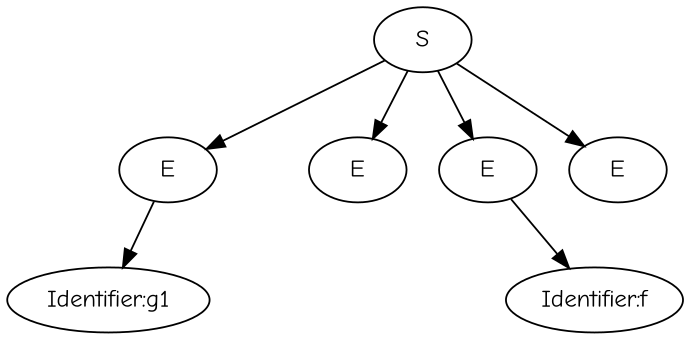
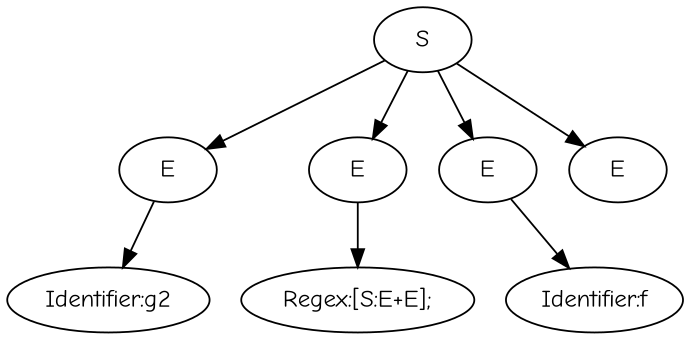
node "Identifier:g1": label "Identifier:g1" -> "Identifier:g2"
node "Regex:[S:E+E];": added
